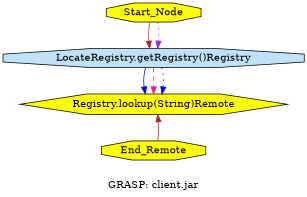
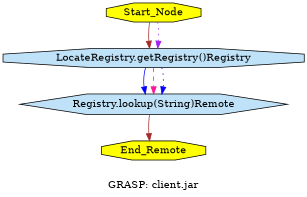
node "Registry.lookup(String)Remote": fillcolor yellow -> #c0e2f8
edge "End_Remote" -> "Registry.lookup(String)Remote": reversed
